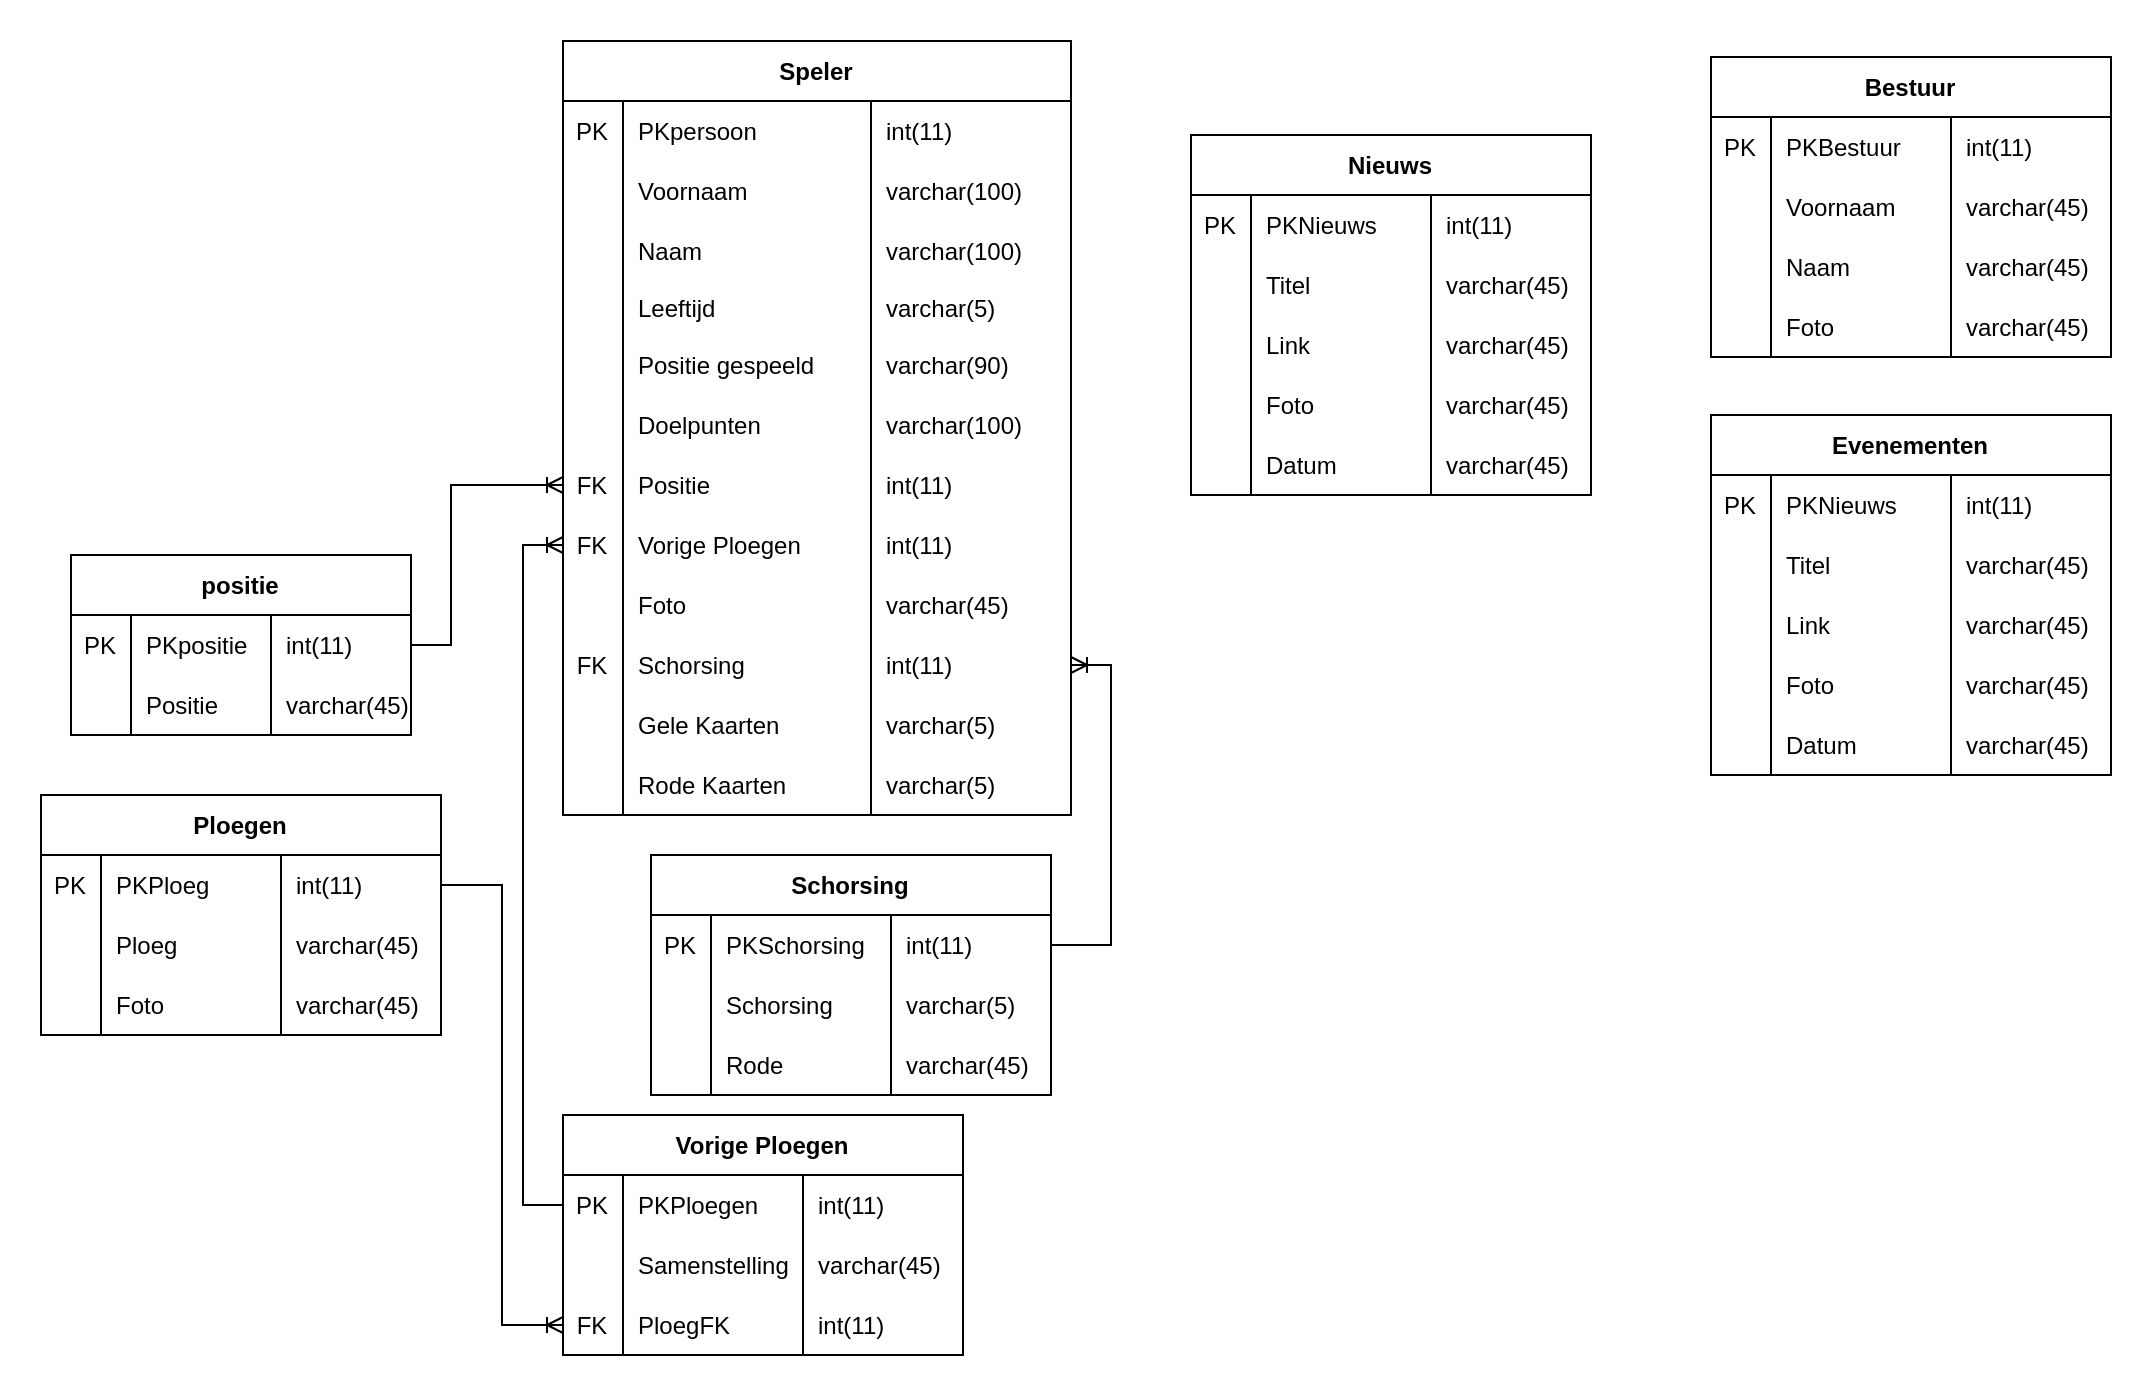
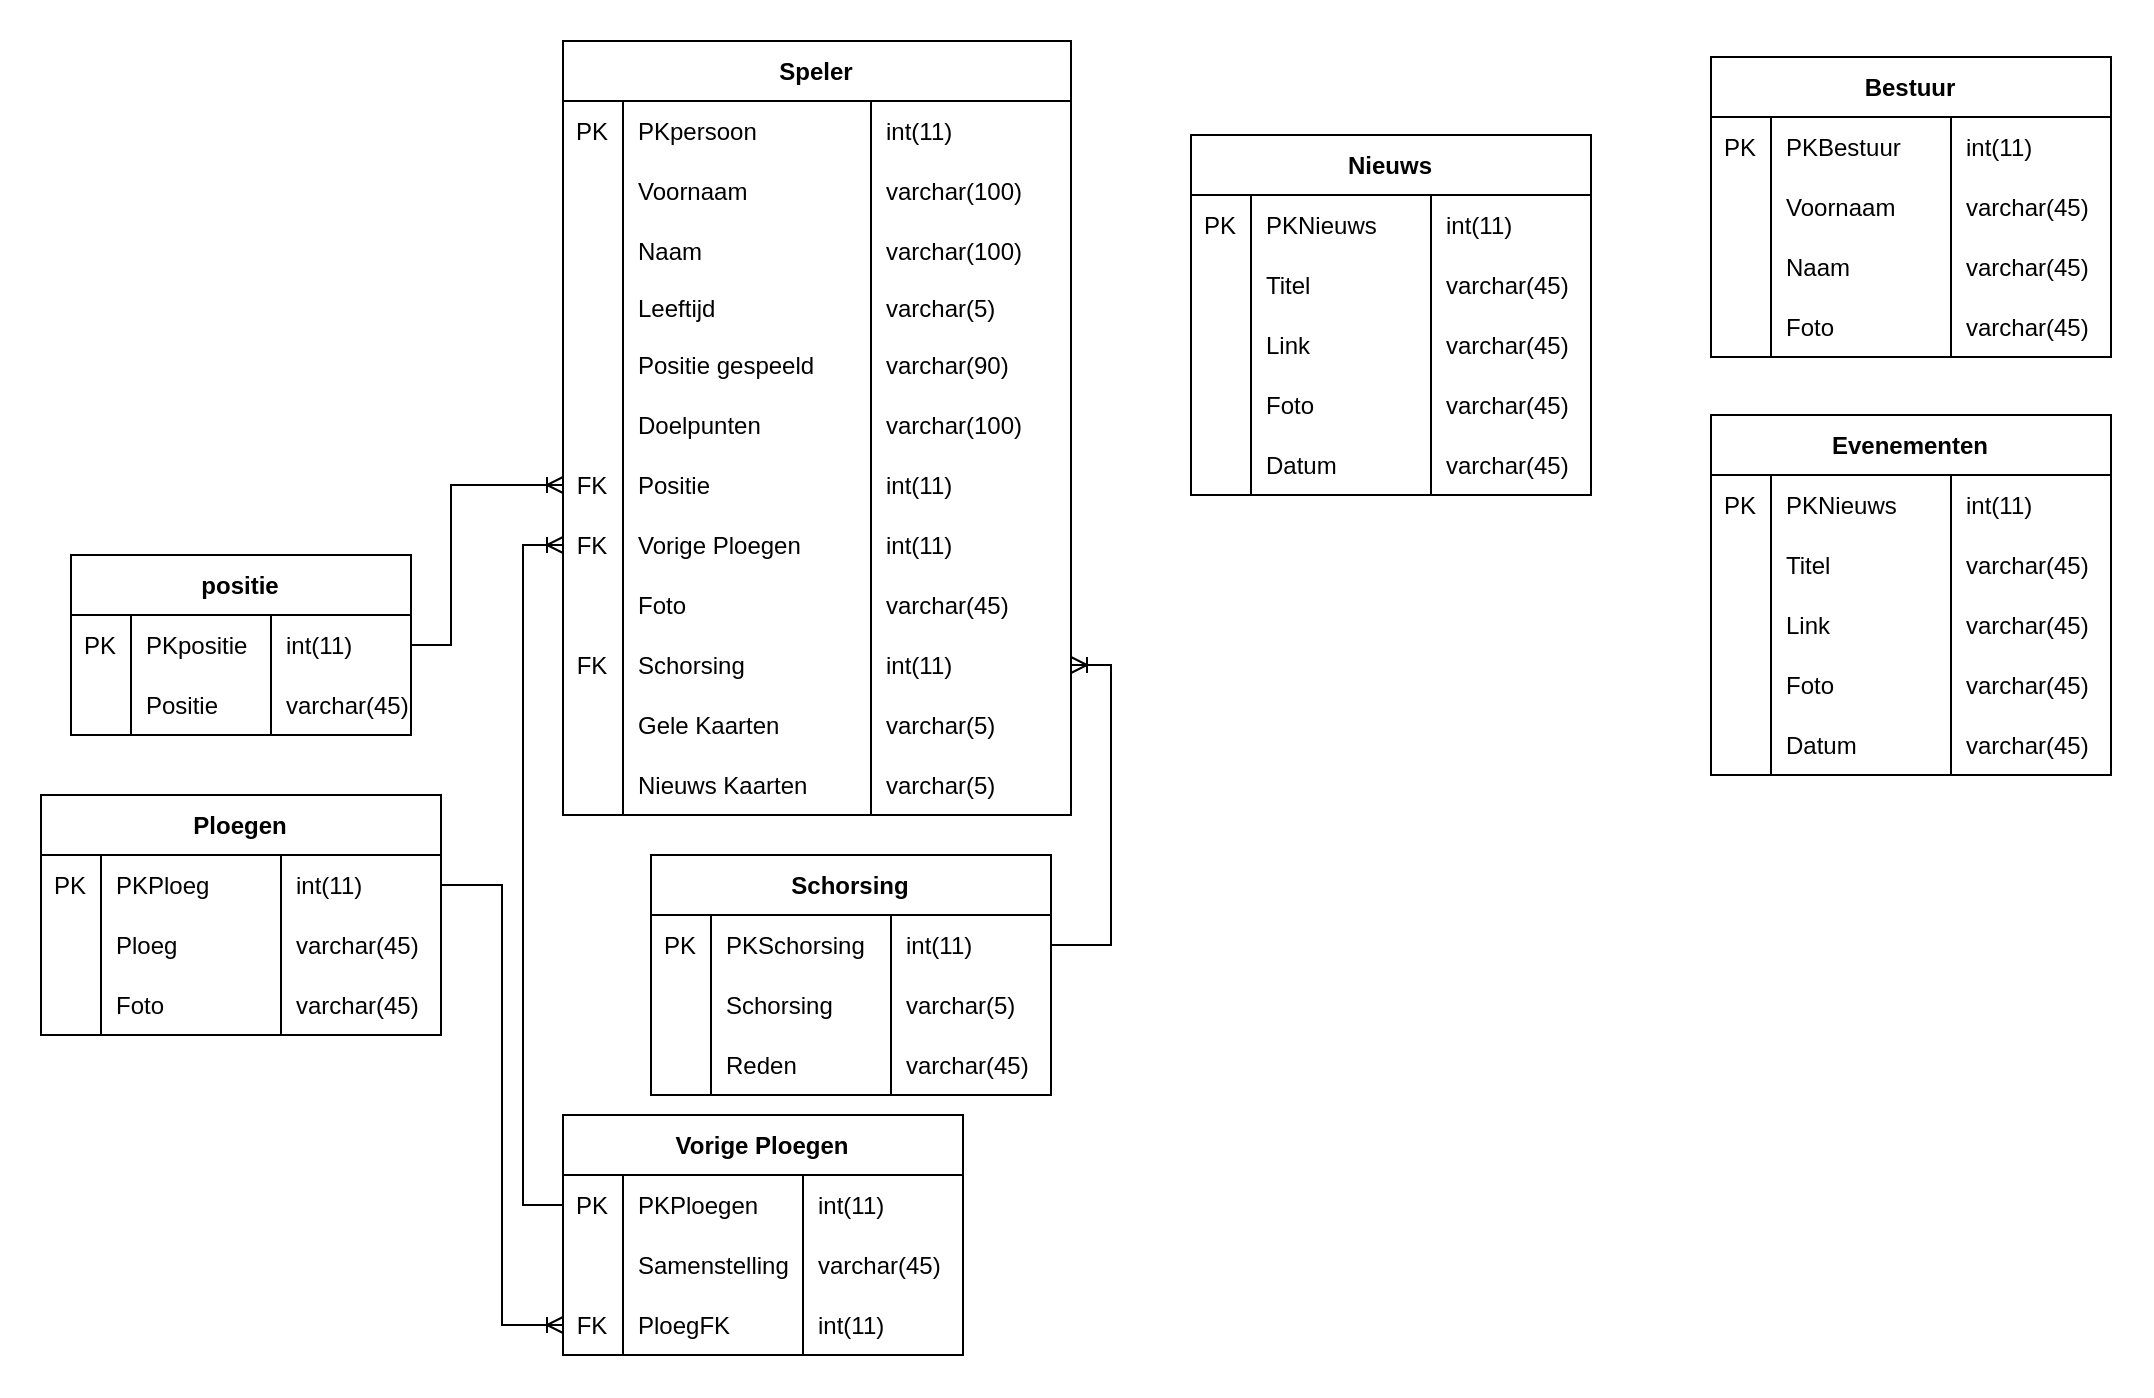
node "Rode Kaarten": label "Rode Kaarten" -> "Nieuws Kaarten"
node "Rode": label "Rode" -> "Reden"
